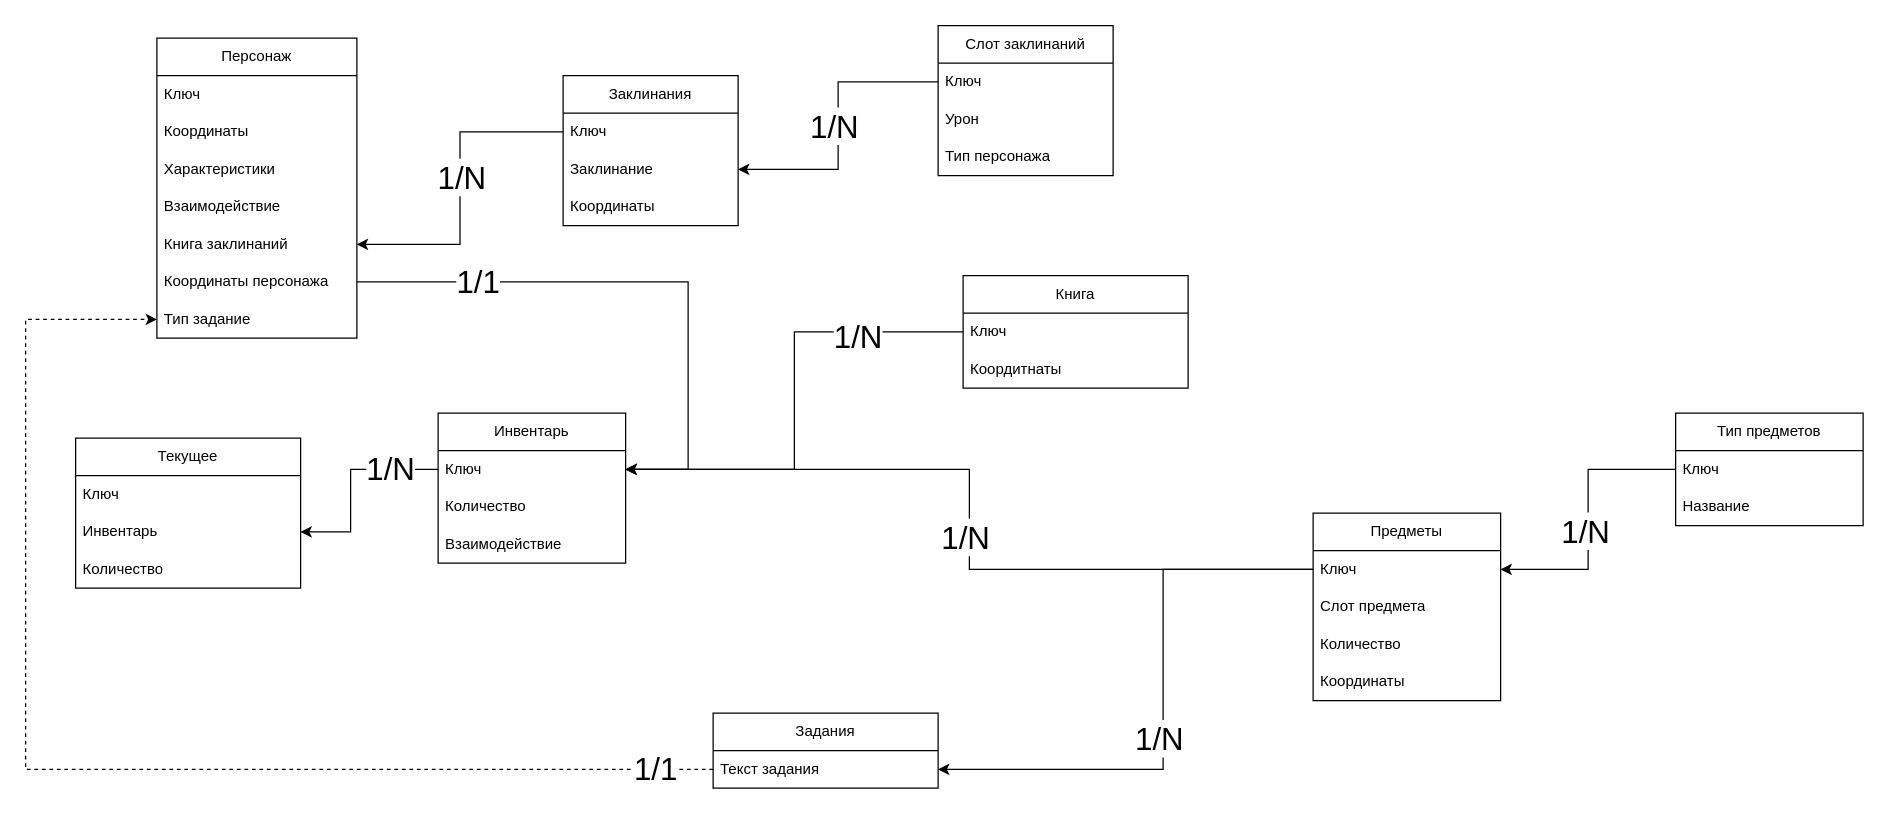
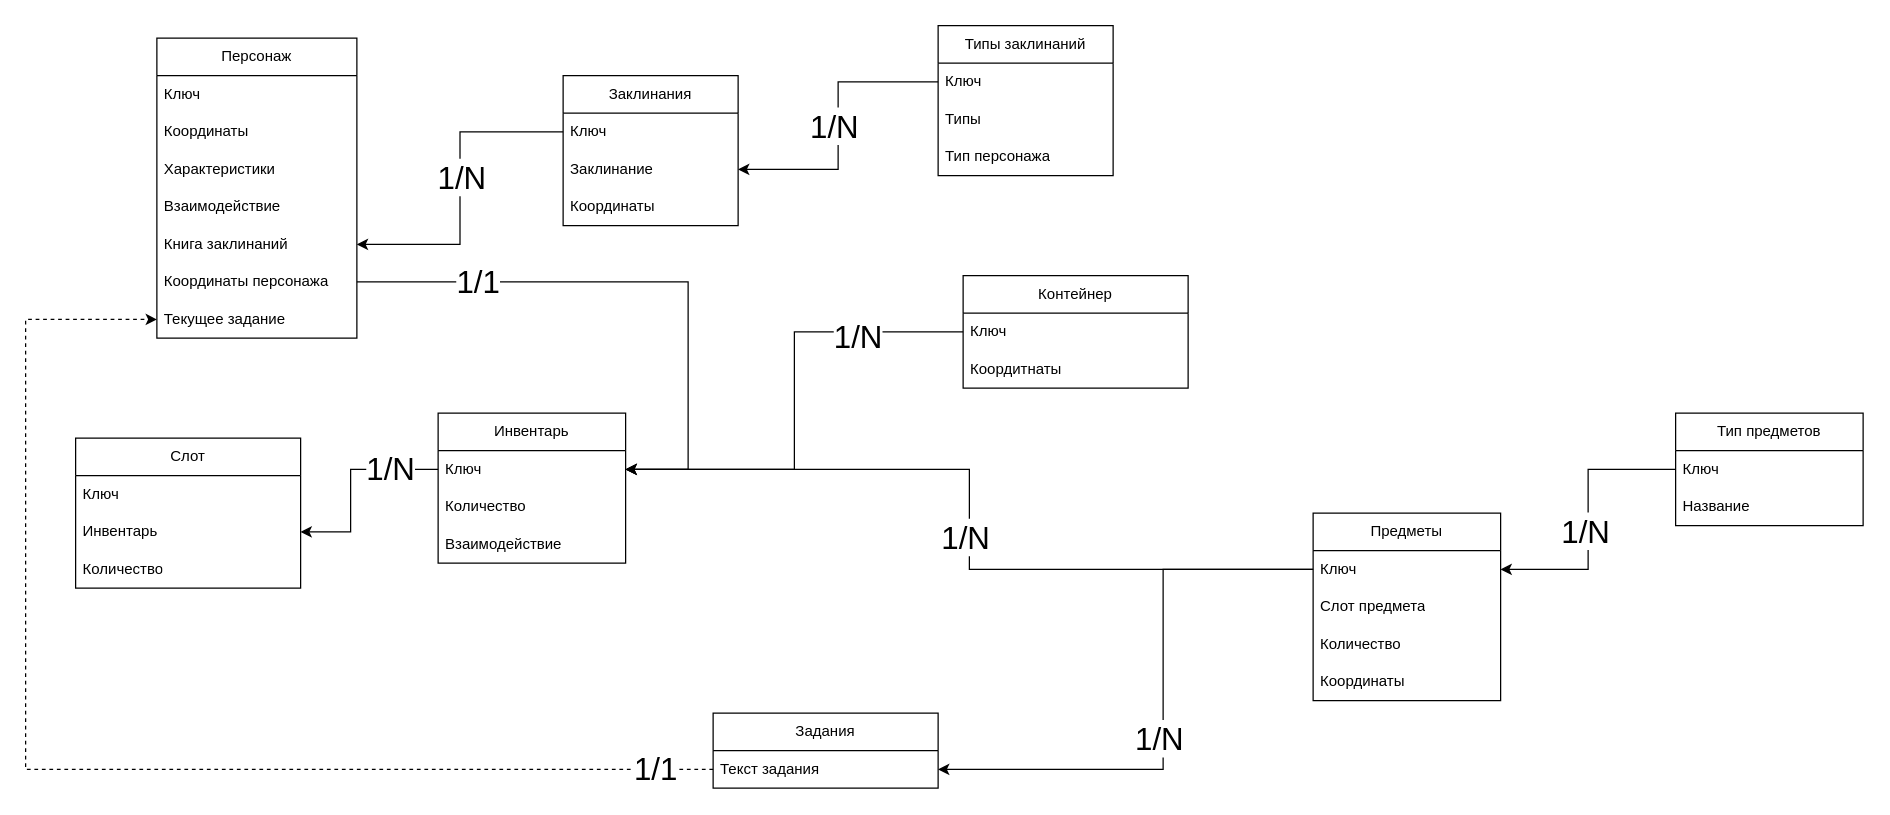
node "Слот заклинаний": label "Слот заклинаний" -> "Типы заклинаний"
node "Урон": label "Урон" -> "Типы"
node "Книга": label "Книга" -> "Контейнер"
node "Тип задание": label "Тип задание" -> "Текущее задание"
node "Текущее": label "Текущее" -> "Слот"
